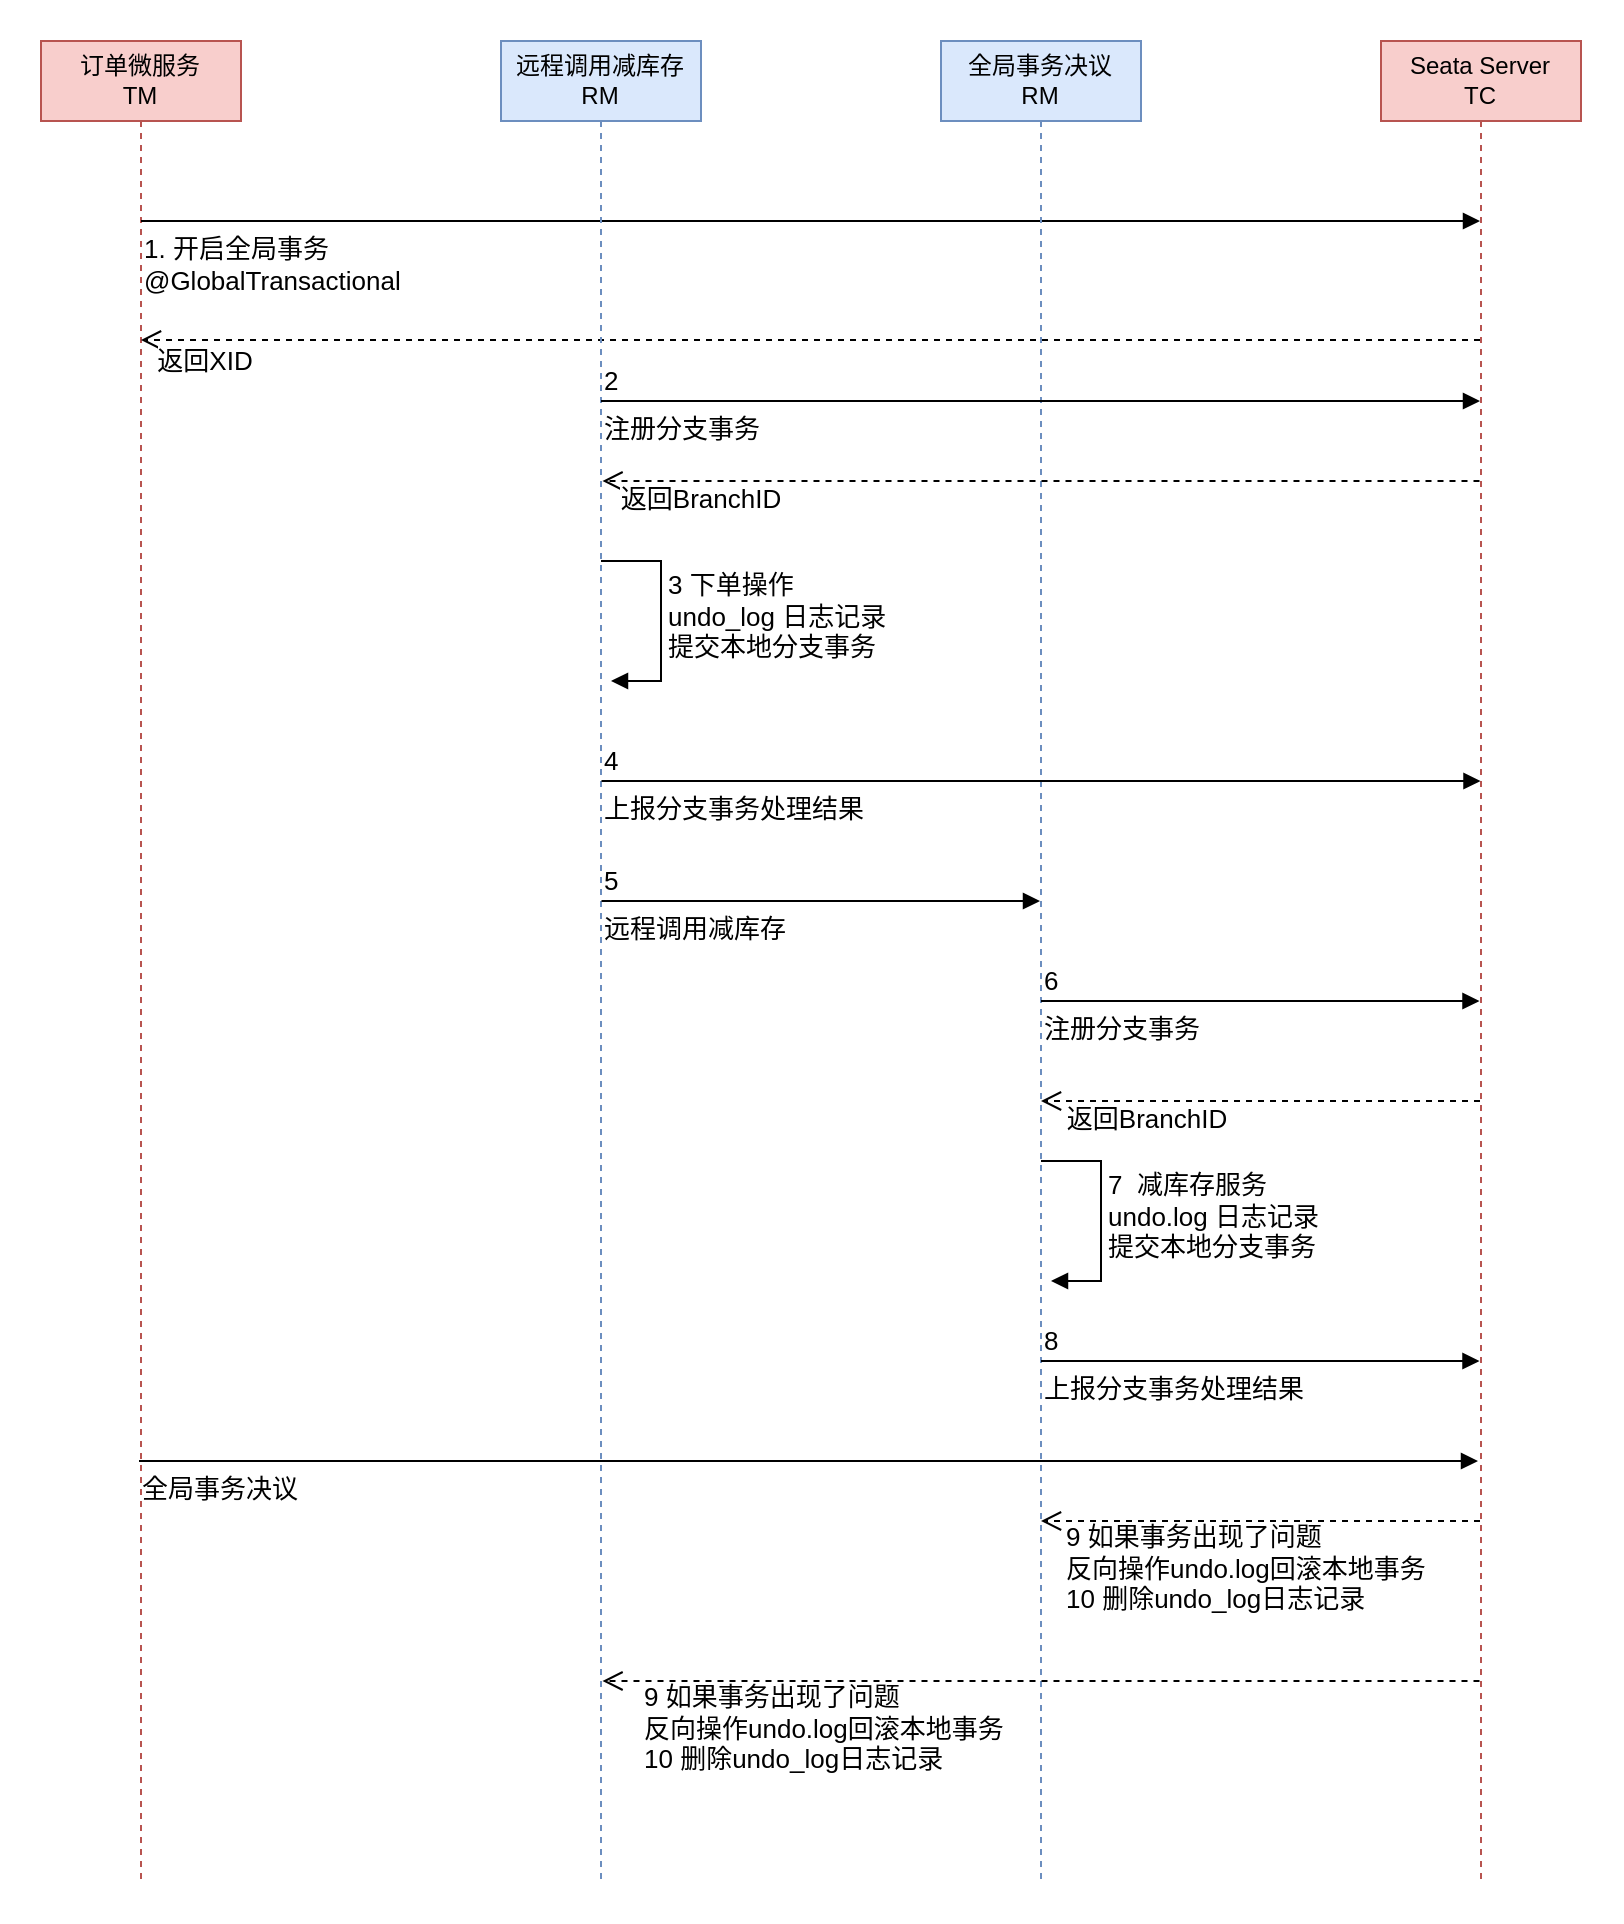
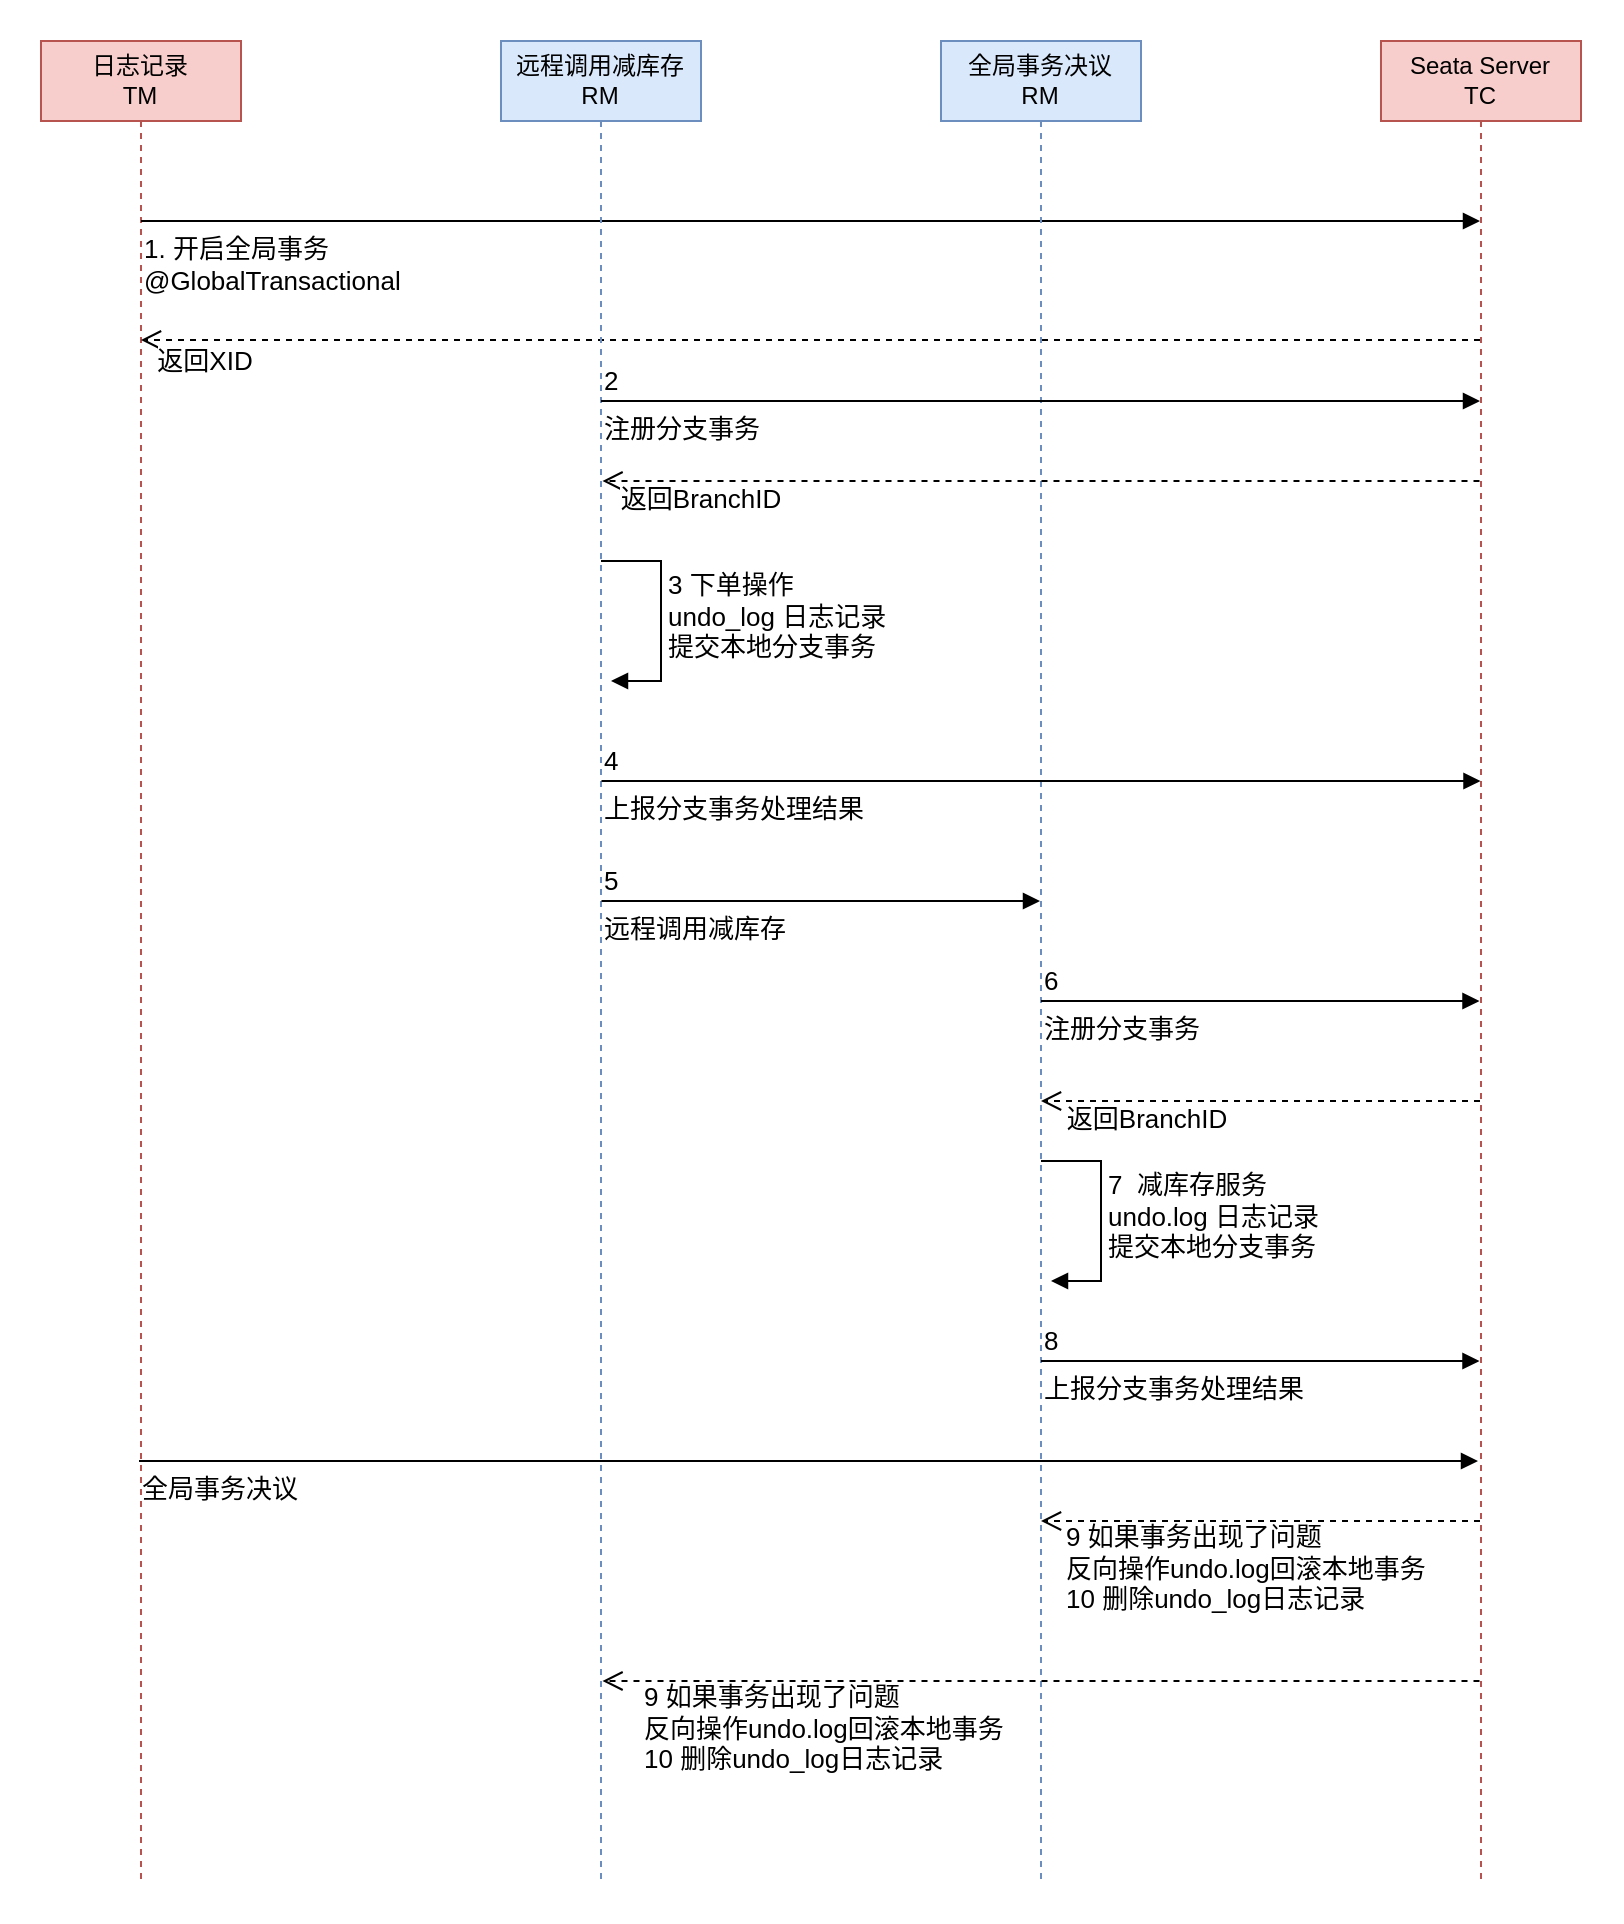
node "订单微服务 TM": label "订单微服务 TM" -> "日志记录 TM"
